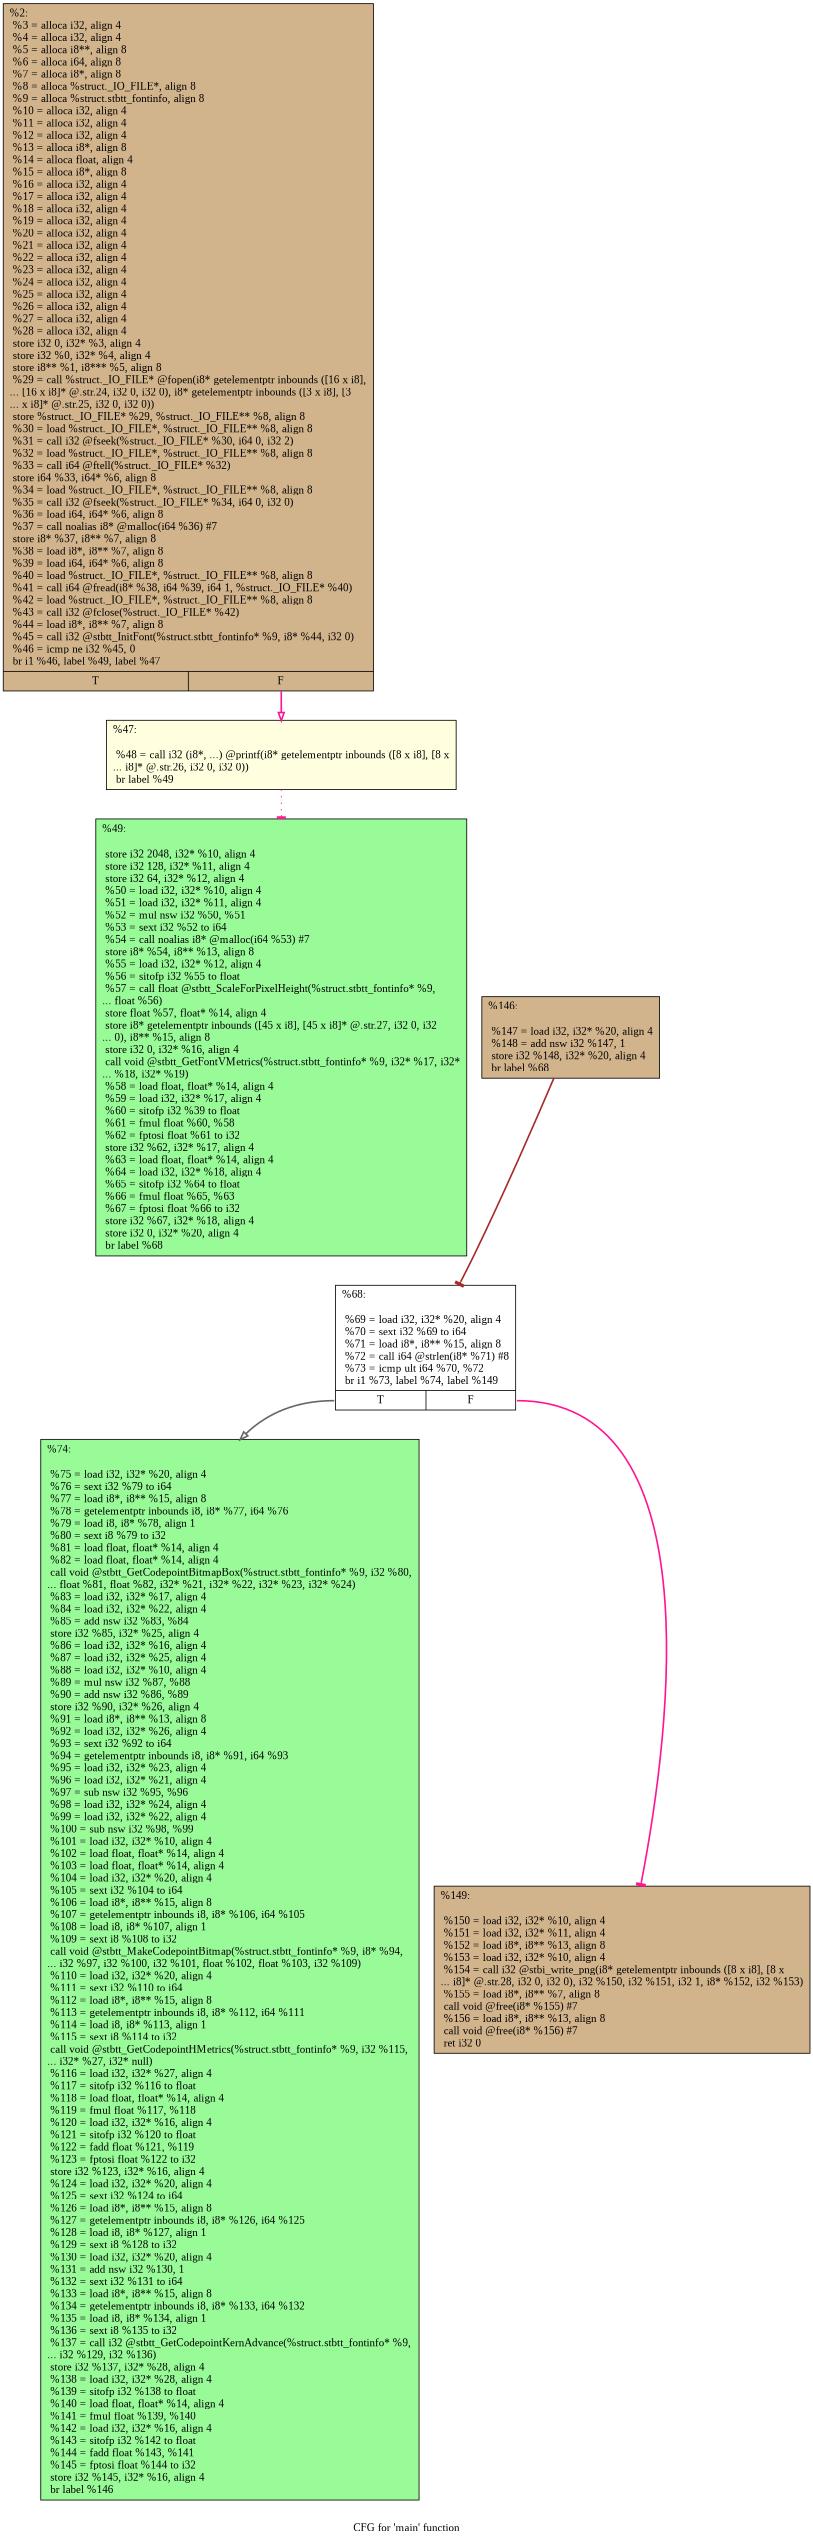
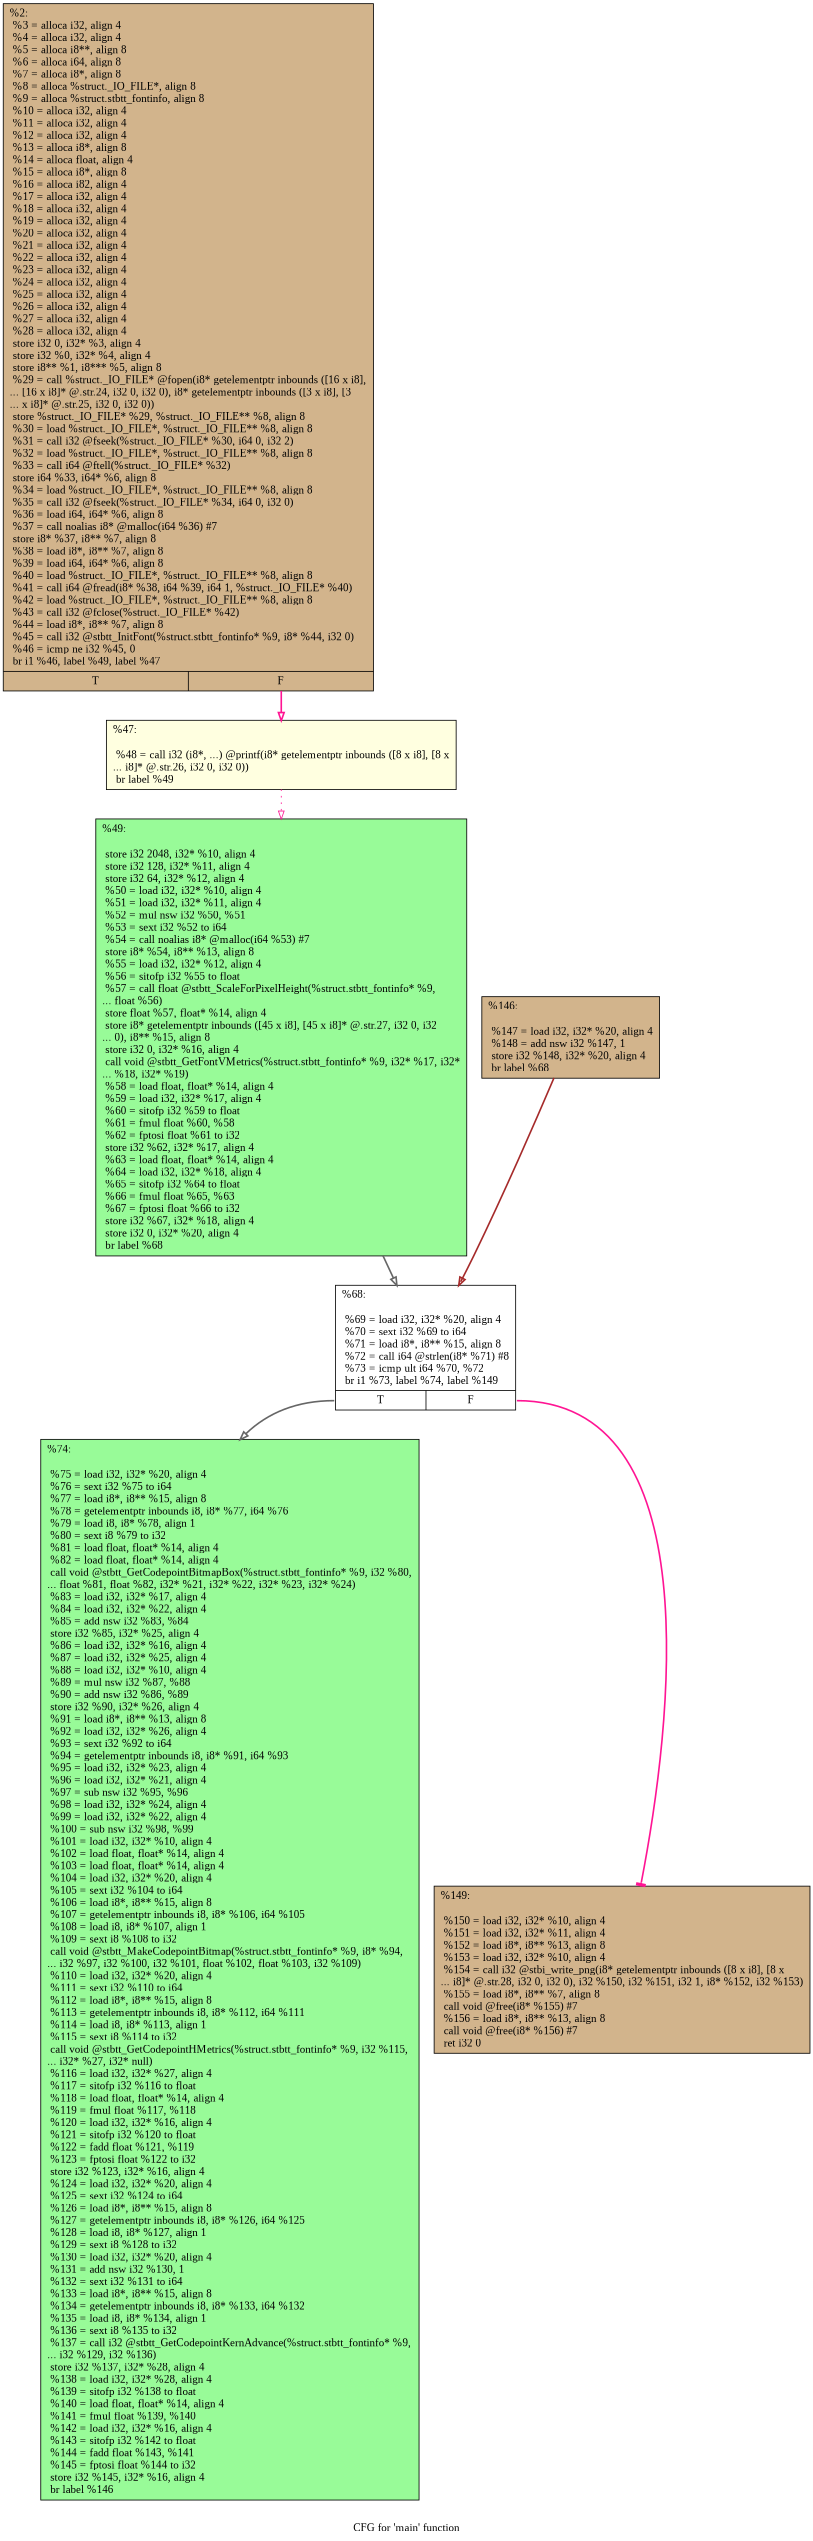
node "%2:": text "%16 = alloca i32, align 4" -> "%16 = alloca i82, align 4"
edge "%47:" -> "%49:": arrowhead tee -> onormal
node "%49:": text "%60 = sitofp i32 %39 to float" -> "%60 = sitofp i32 %59 to float"
edge "%146:" -> "%68:": arrowhead tee -> onormal
edge "%49:" -> "%68:": added
node "%74:": text "%76 = sext i32 %79 to i64" -> "%76 = sext i32 %75 to i64"
